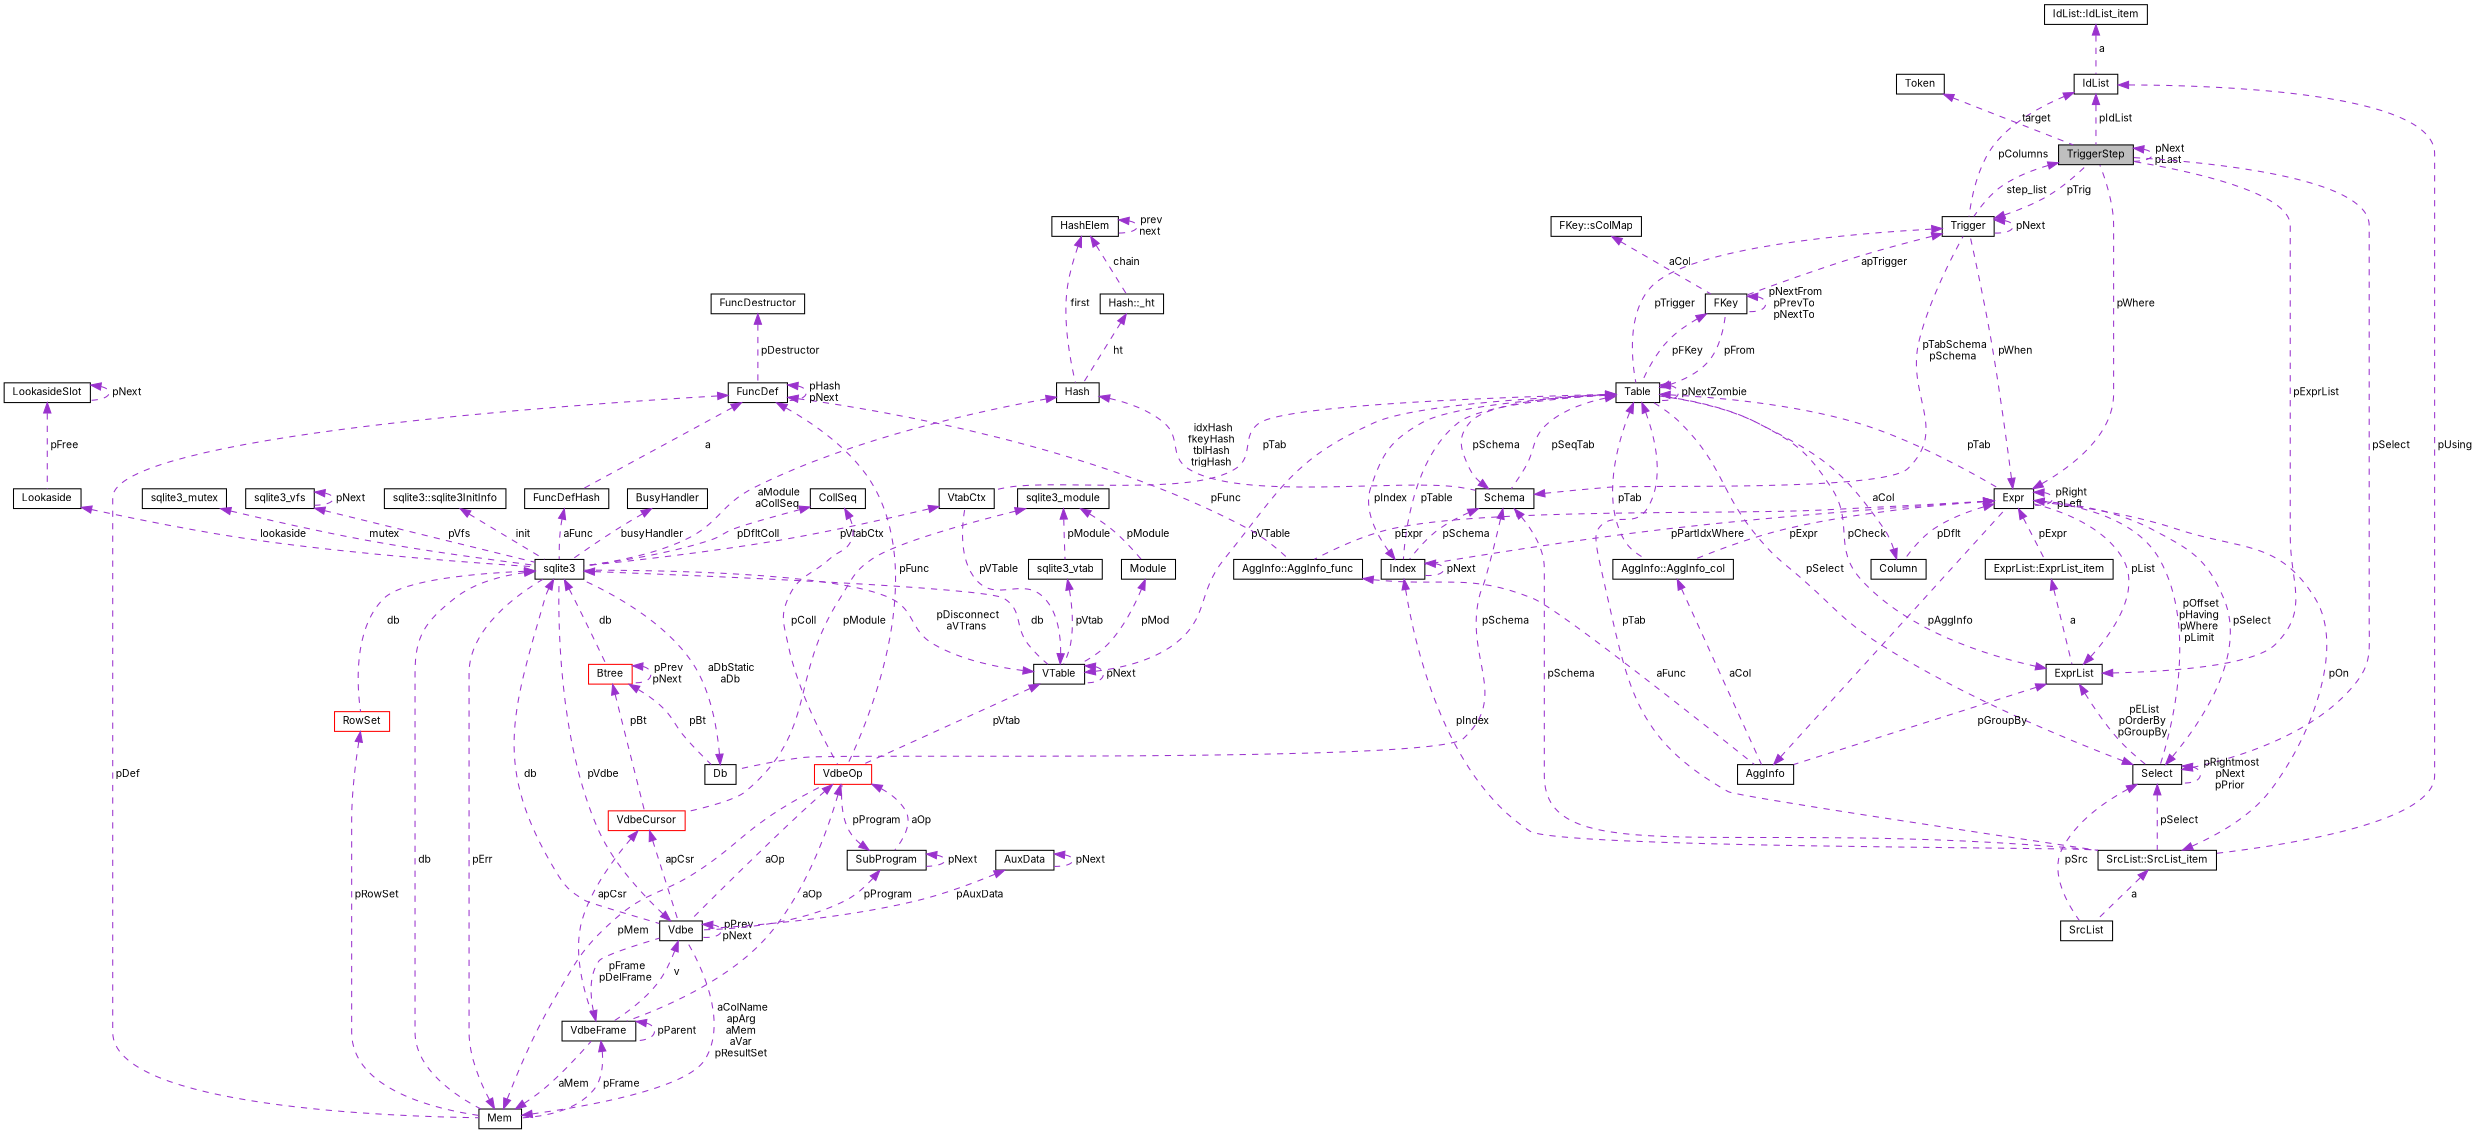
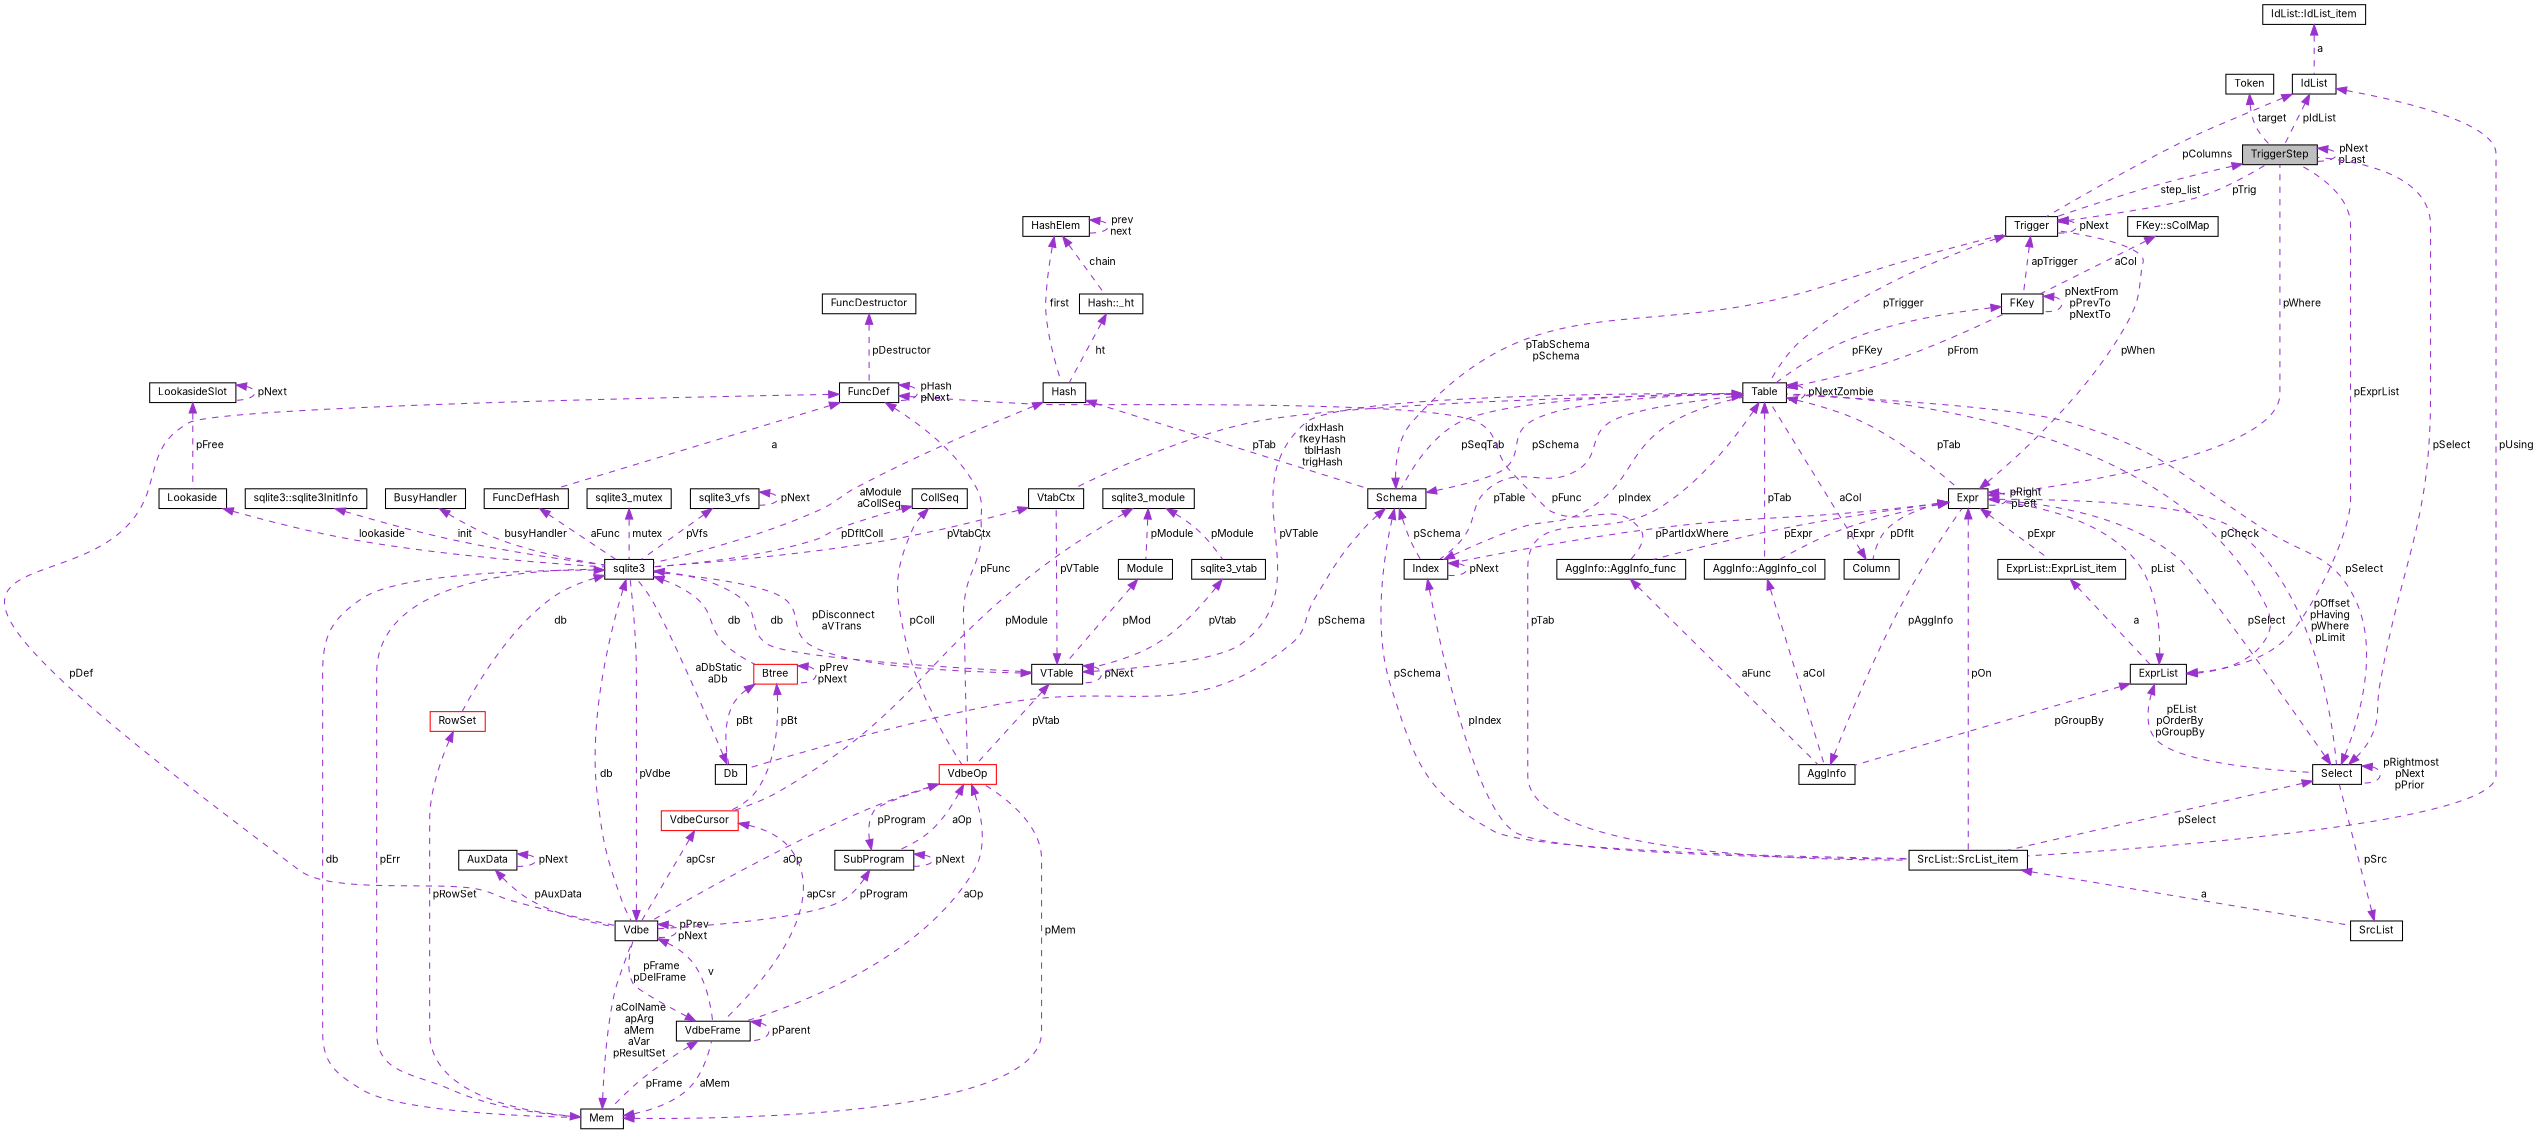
edge "Expr" -> "SrcList::SrcList_item": reversed
edge "Mem" -> "FuncDef": now "Vdbe" -> "FuncDef"
edge "SrcList" -> "Select": reversed
